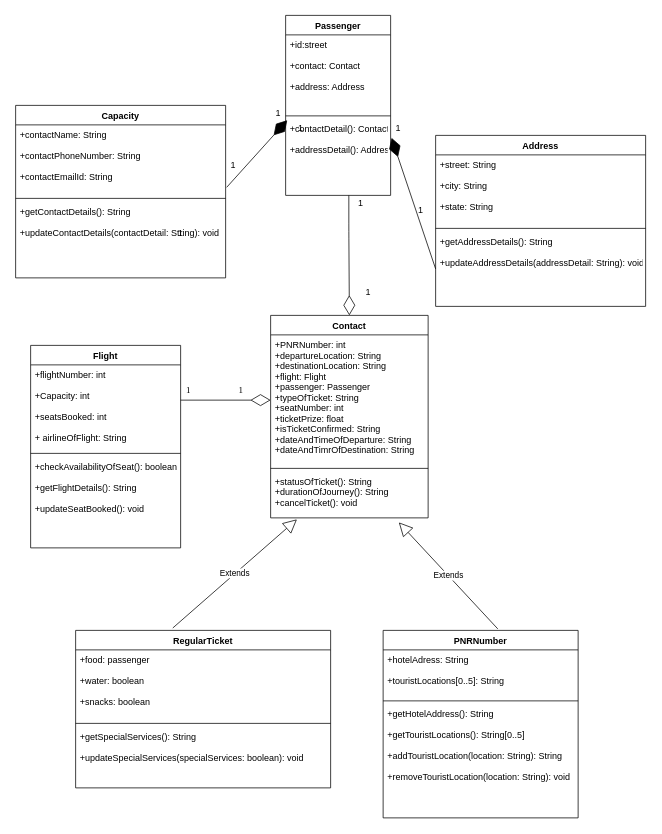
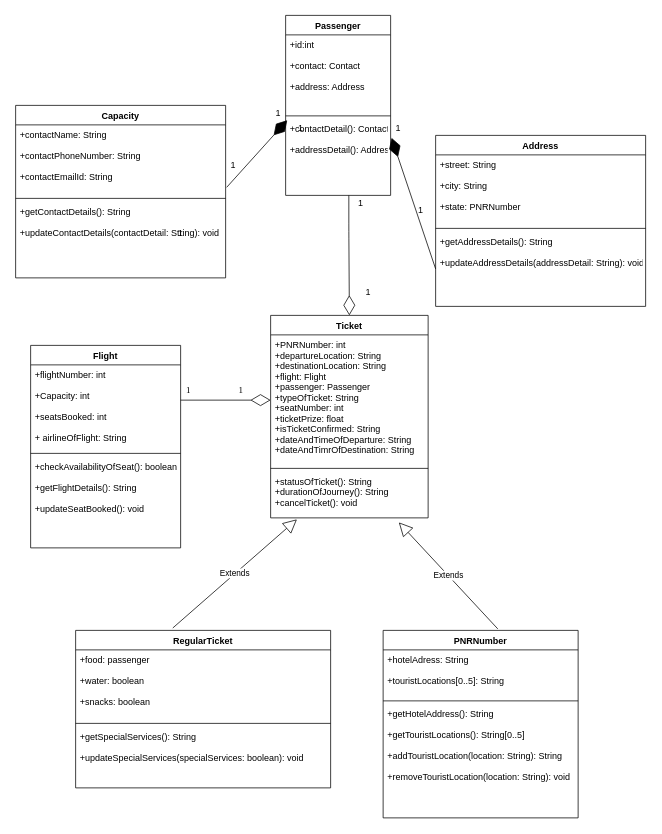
node "+id:street +contact: Contact +address: Address": label "+id:street +contact: Contact +address: Address" -> "+id:int +contact: Contact +address: Address"
node "+street: String +city: String +state: String": label "+street: String +city: String +state: String" -> "+street: String +city: String +state: PNRNumber"
node "Contact": label "Contact" -> "Ticket"
